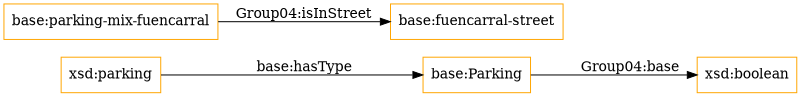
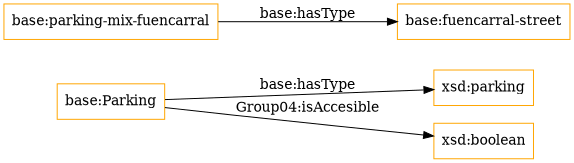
edge "base:parking-mix-fuencarral" -> "base:fuencarral-street": label "Group04:isInStreet" -> "base:hasType"
edge "base:Parking" -> "xsd:boolean": label "Group04:base" -> "Group04:isAccesible"
edge "xsd:parking" -> "base:Parking": reversed
